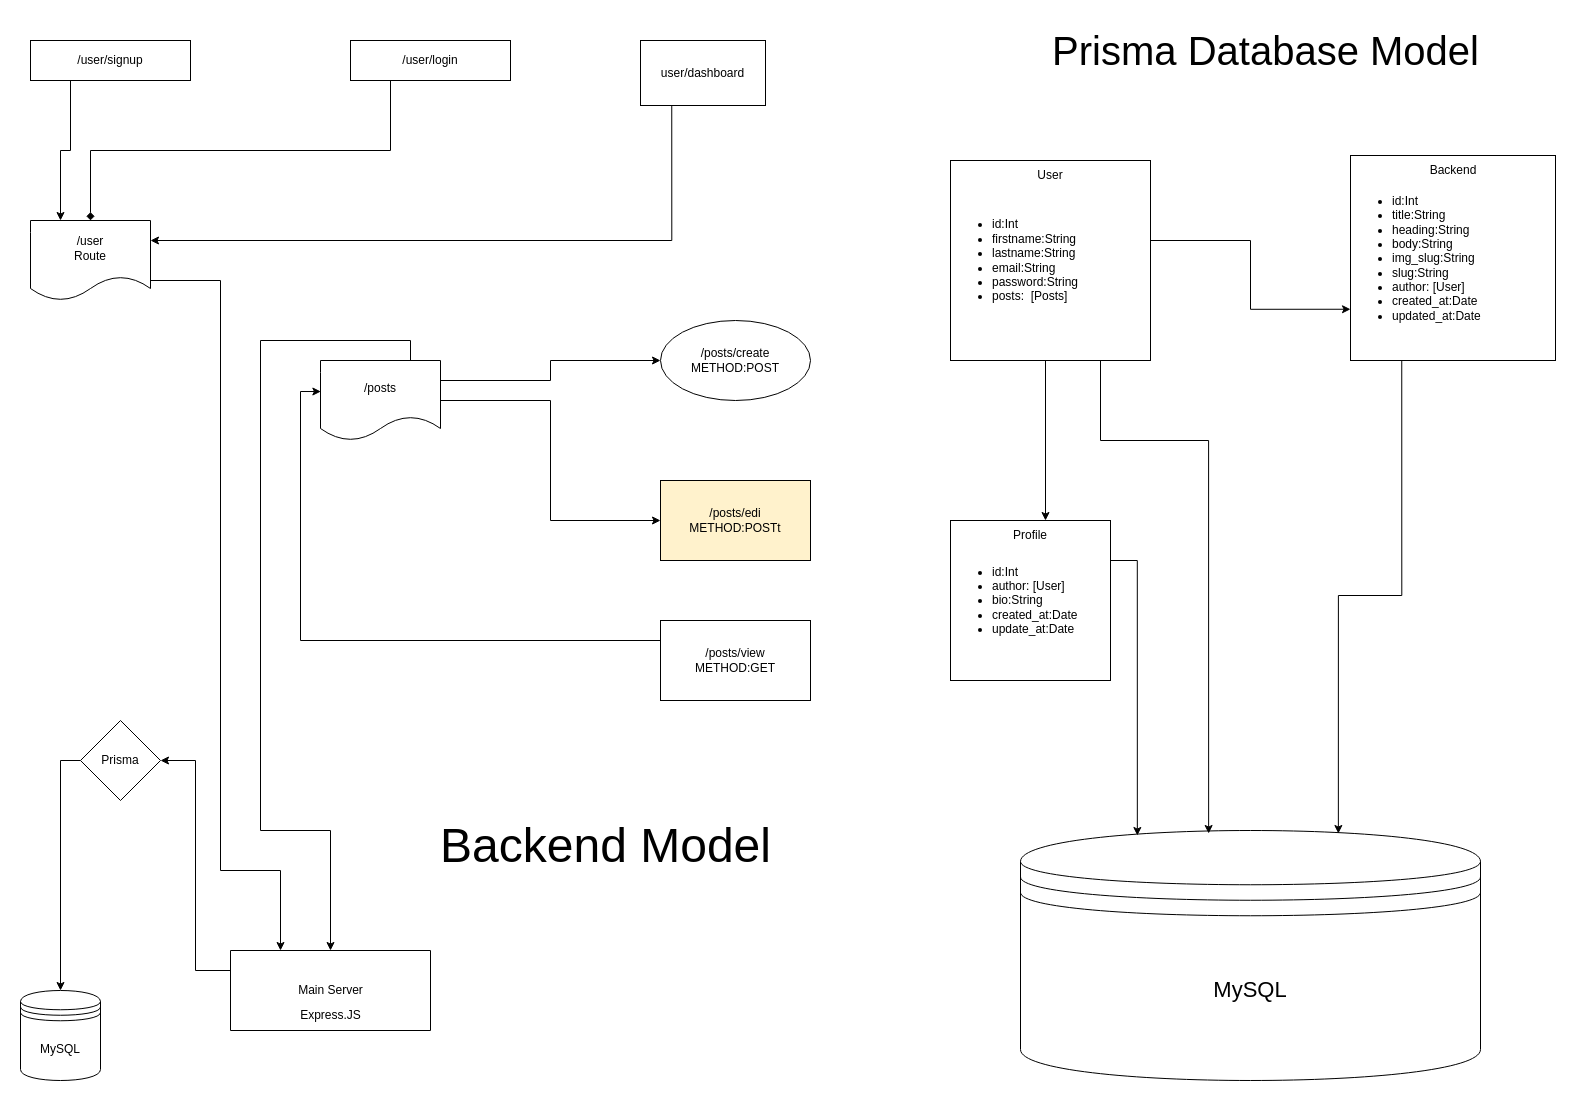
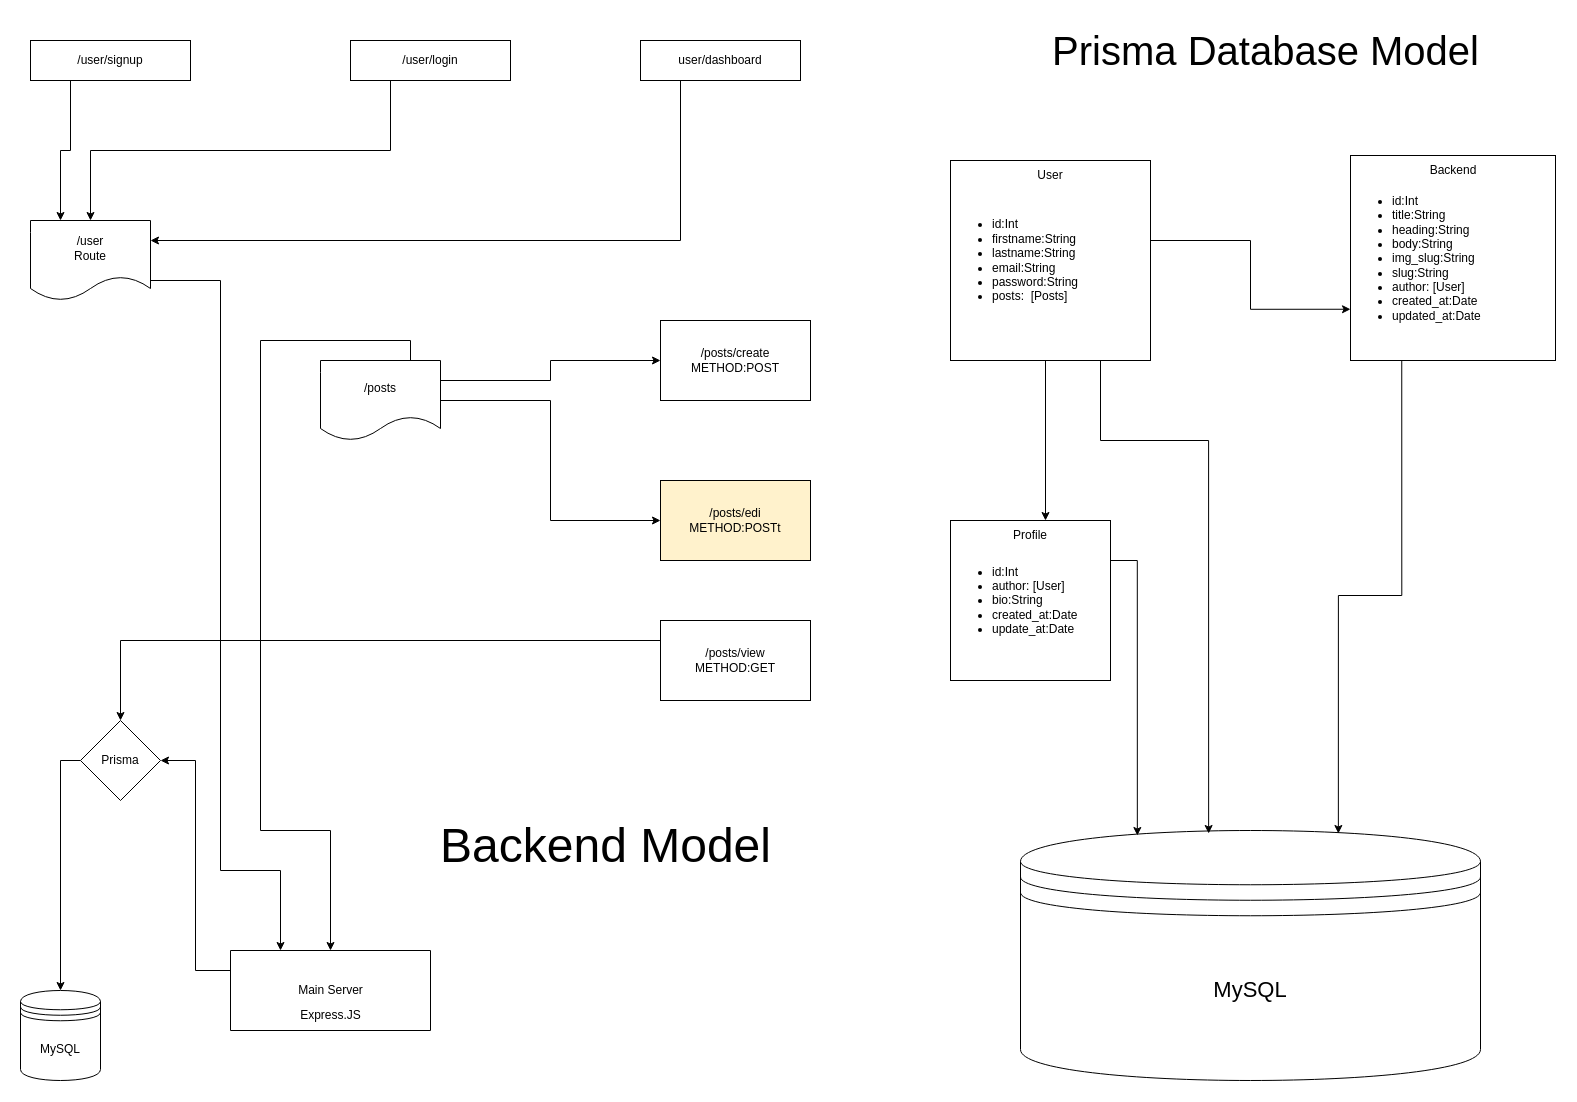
node "user/dashboard": size 125x65 -> 160x40
edge "/user/login" -> "/user Route": arrowhead diamond -> classic
node "/posts/create METHOD:POST": shape ellipse -> rectangle
edge "/posts/view METHOD:GET" -> "/posts": now "/posts/view METHOD:GET" -> "Prisma"
